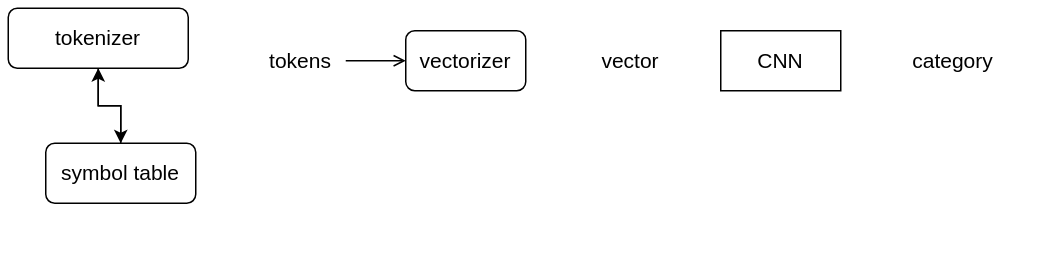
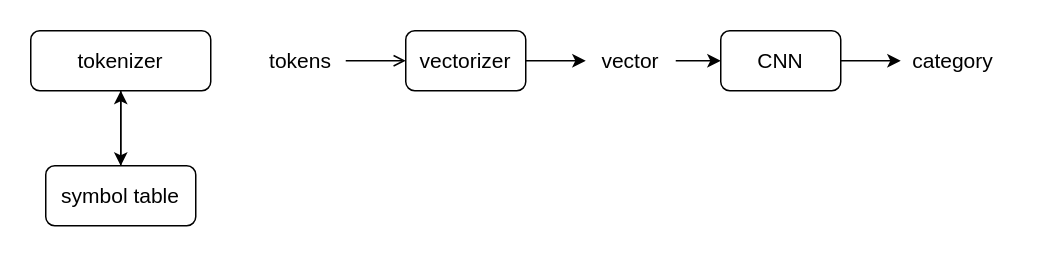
node "tokenizer": moved (98, 38) -> (121, 61)
edge "vectorizer" -> "vector": added
edge "vector" -> "CNN": added
node "CNN": shape rectangle -> rounded rectangle
edge "CNN" -> "category": added
node "symbol table": moved (121, 173) -> (121, 196)
